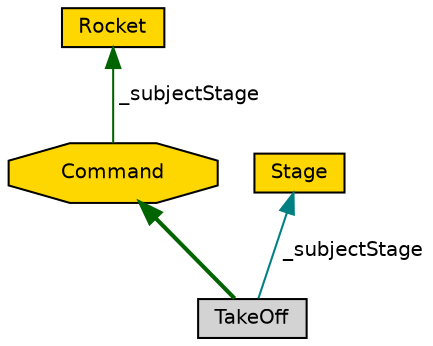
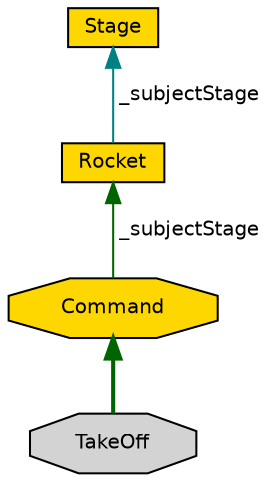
edge "TakeOff" -> "Stage": now "Rocket" -> "Stage"
node "TakeOff": shape box -> octagon
